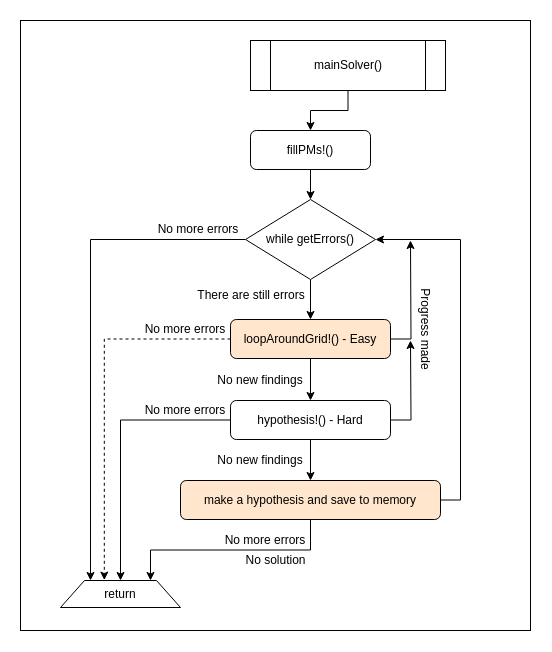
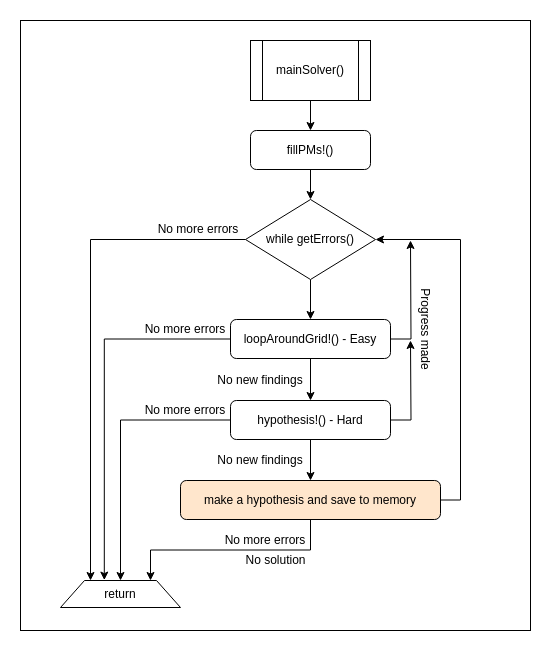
node "mainSolver()": size 195x50 -> 120x60
node "There are still errors": removed
node "loopAroundGrid!() - Easy": fillcolor #ffe6cc -> #ffffff
edge "loopAroundGrid!() - Easy" -> "return": style dashed -> solid
